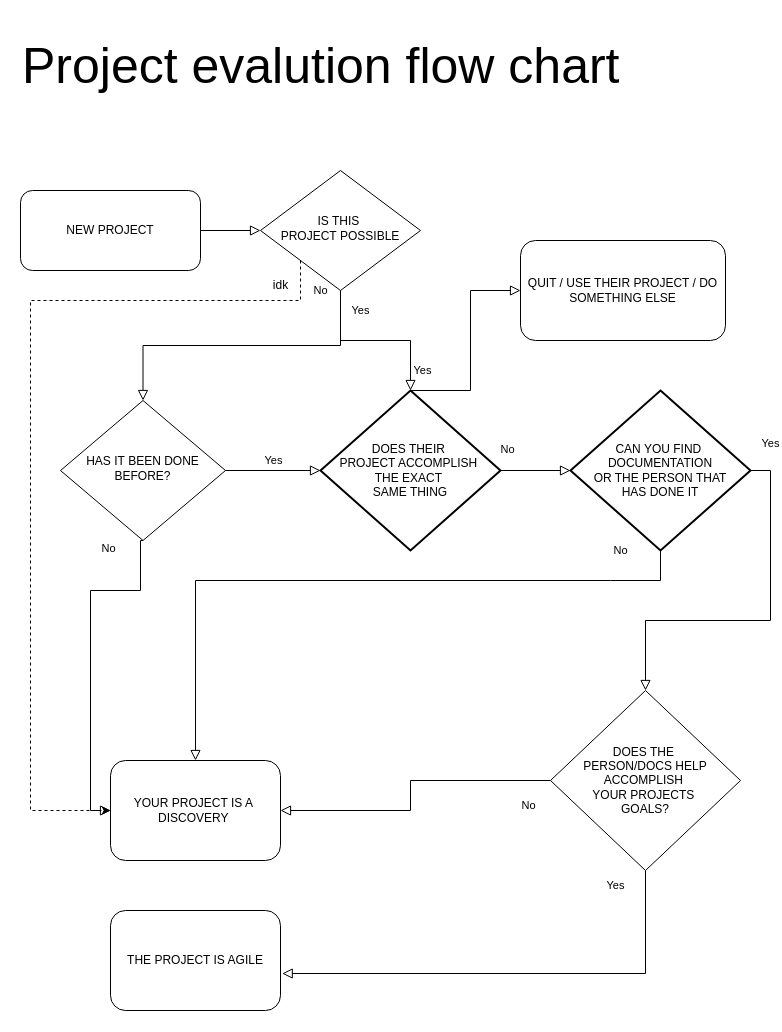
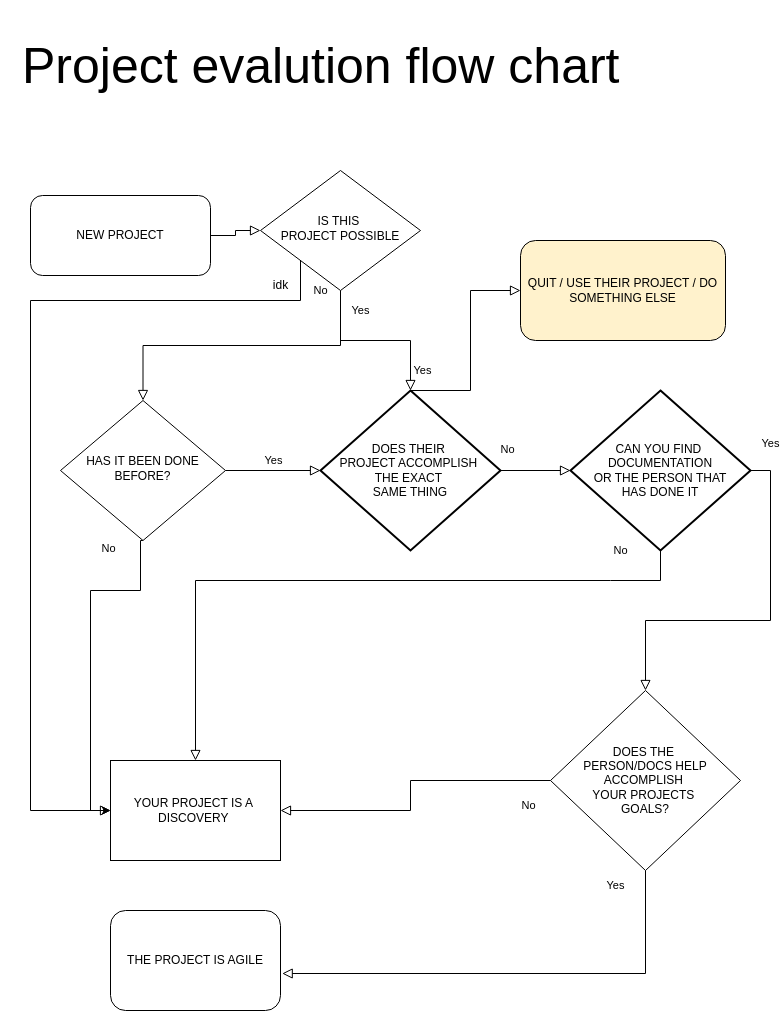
node "NEW PROJECT": moved (111, 231) -> (121, 236)
node "QUIT / USE THEIR PROJECT / DO SOMETHING ELSE": fillcolor #ffffff -> #fff2cc
edge "IS THIS PROJECT POSSIBLE" -> "YOUR PROJECT IS A DISCOVERY": style dashed -> solid
node "YOUR PROJECT IS A DISCOVERY": shape rounded rectangle -> rectangle
